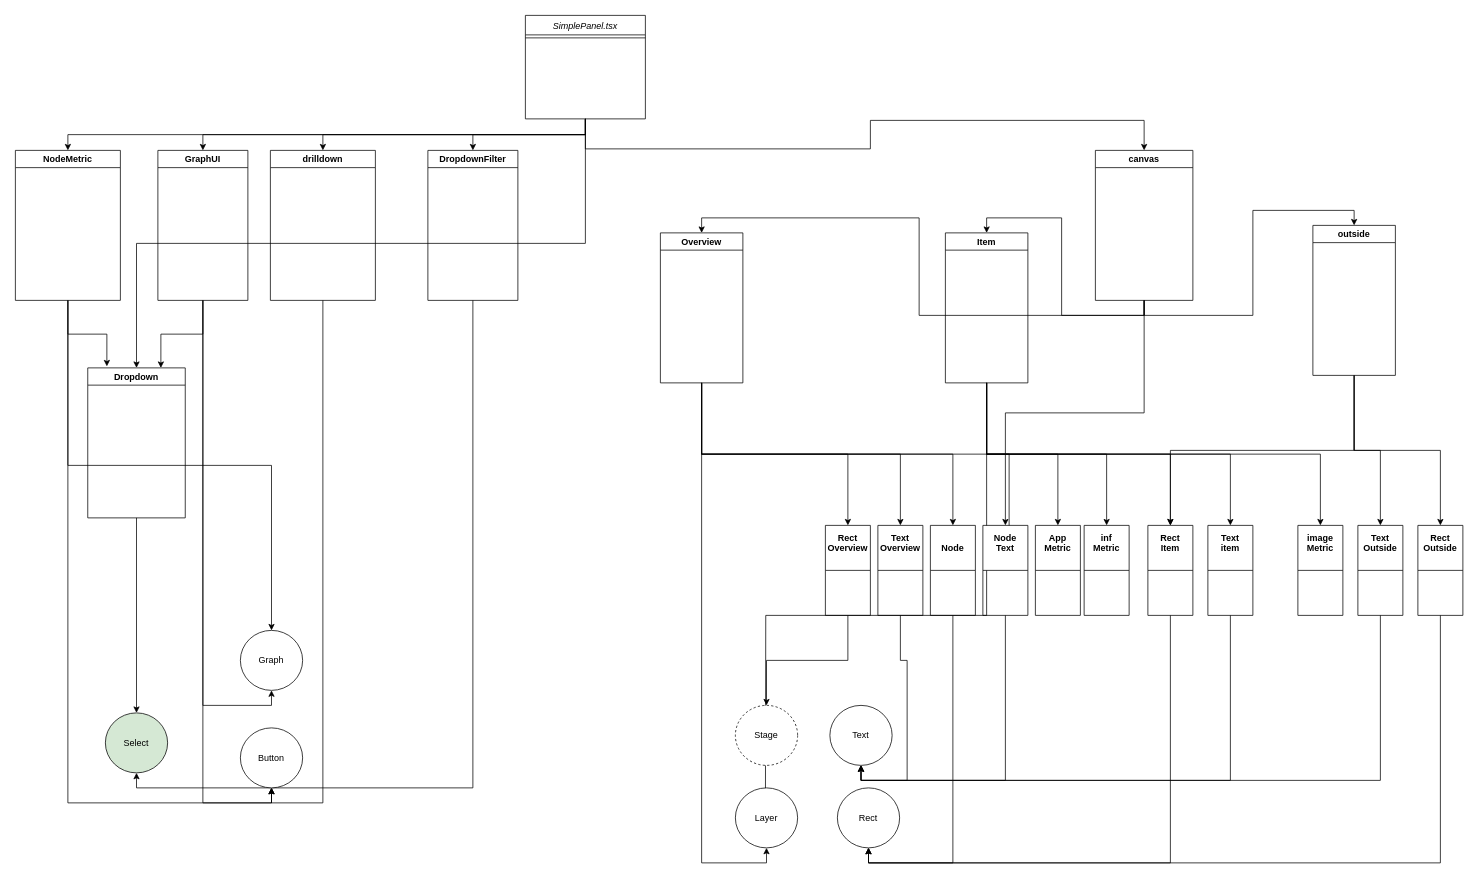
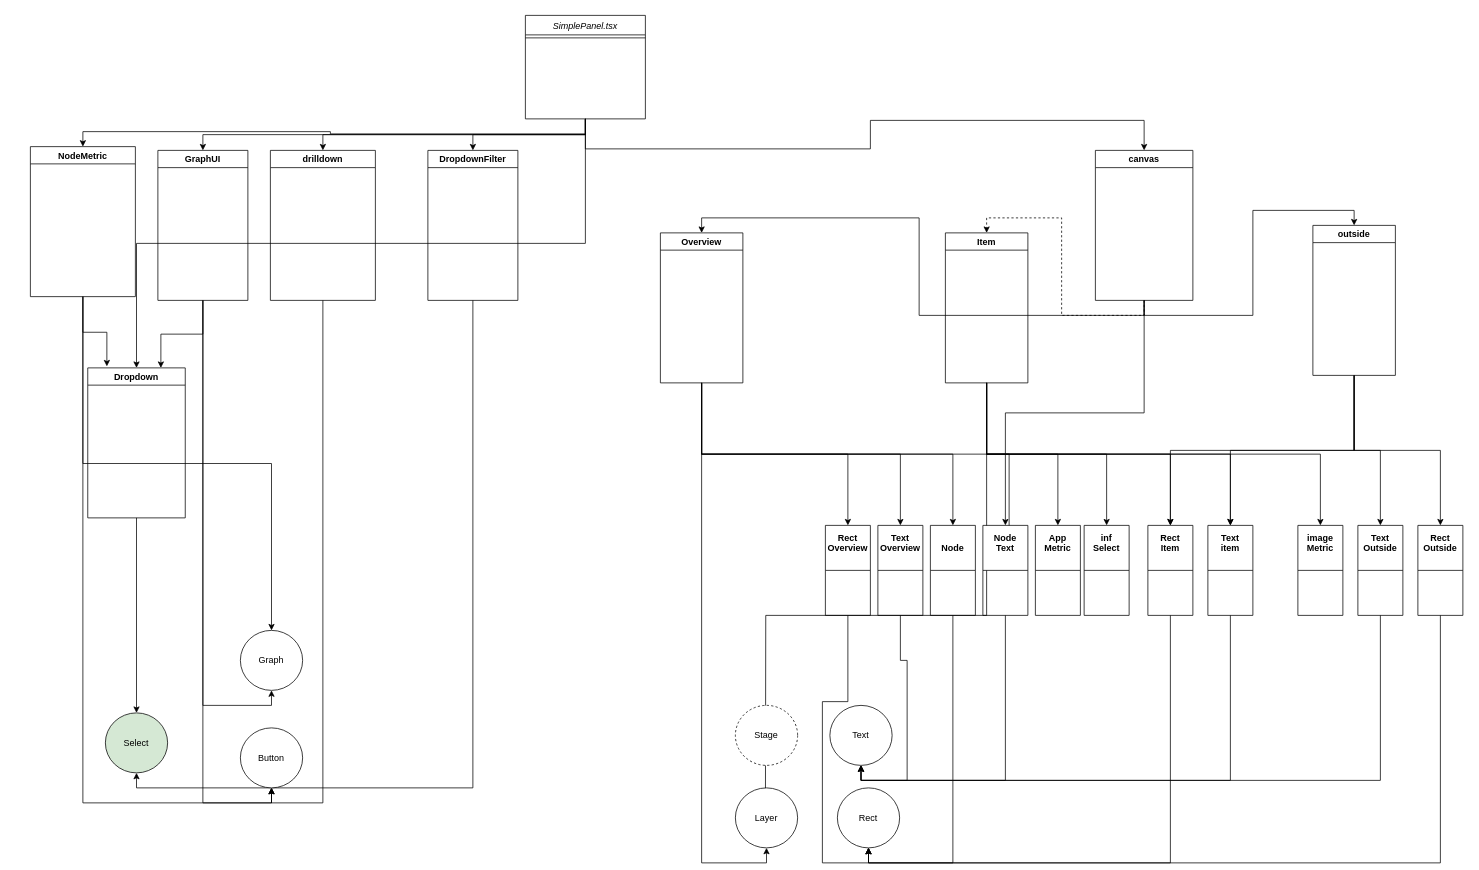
edge "canvas" -> "Item": style solid -> dashed
node "NodeMetric": moved (68, 225) -> (83, 222)
edge "outside" -> "Text item": added
node "inf Metric": label "inf Metric" -> "inf Select"
edge "Rect Overview" -> "Stage": now "Rect Overview" -> "Rect"
